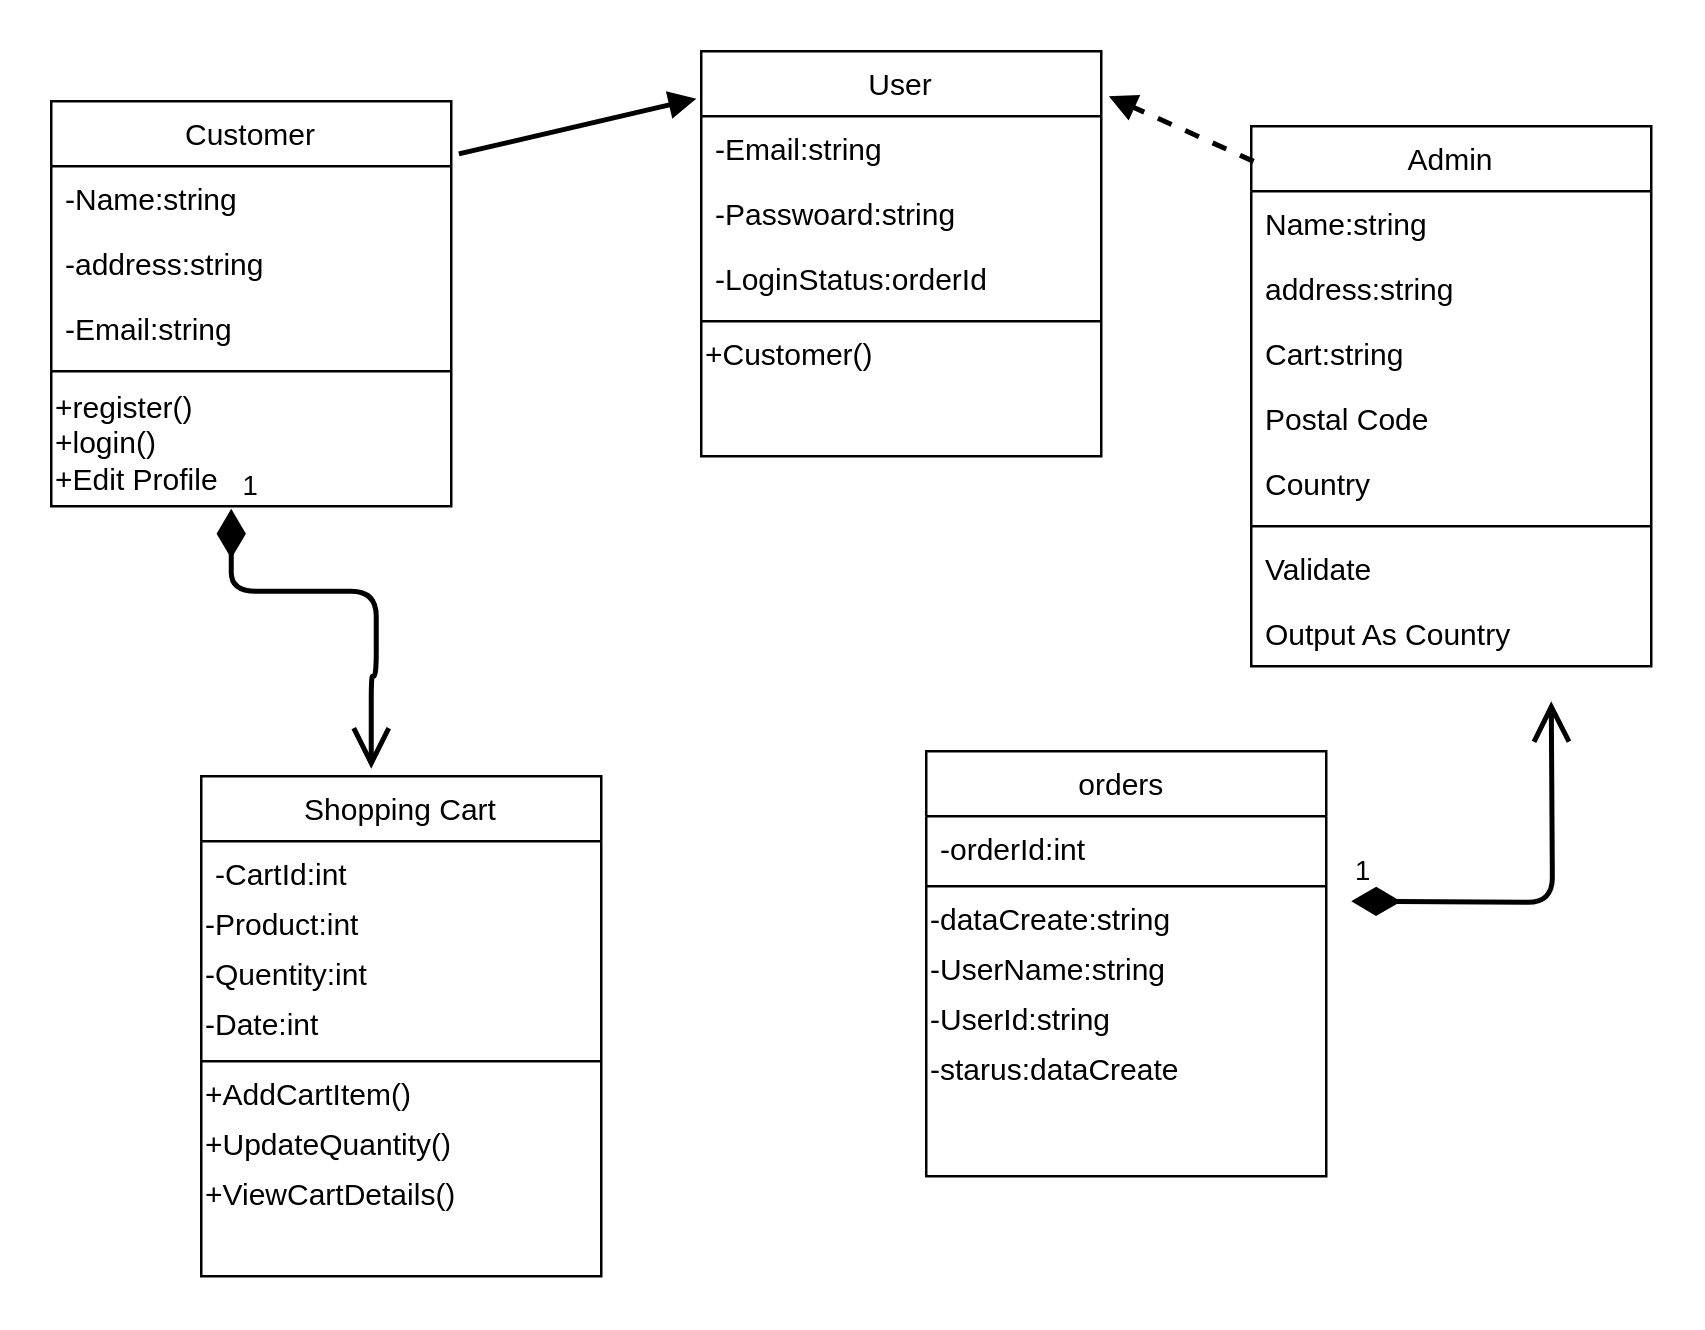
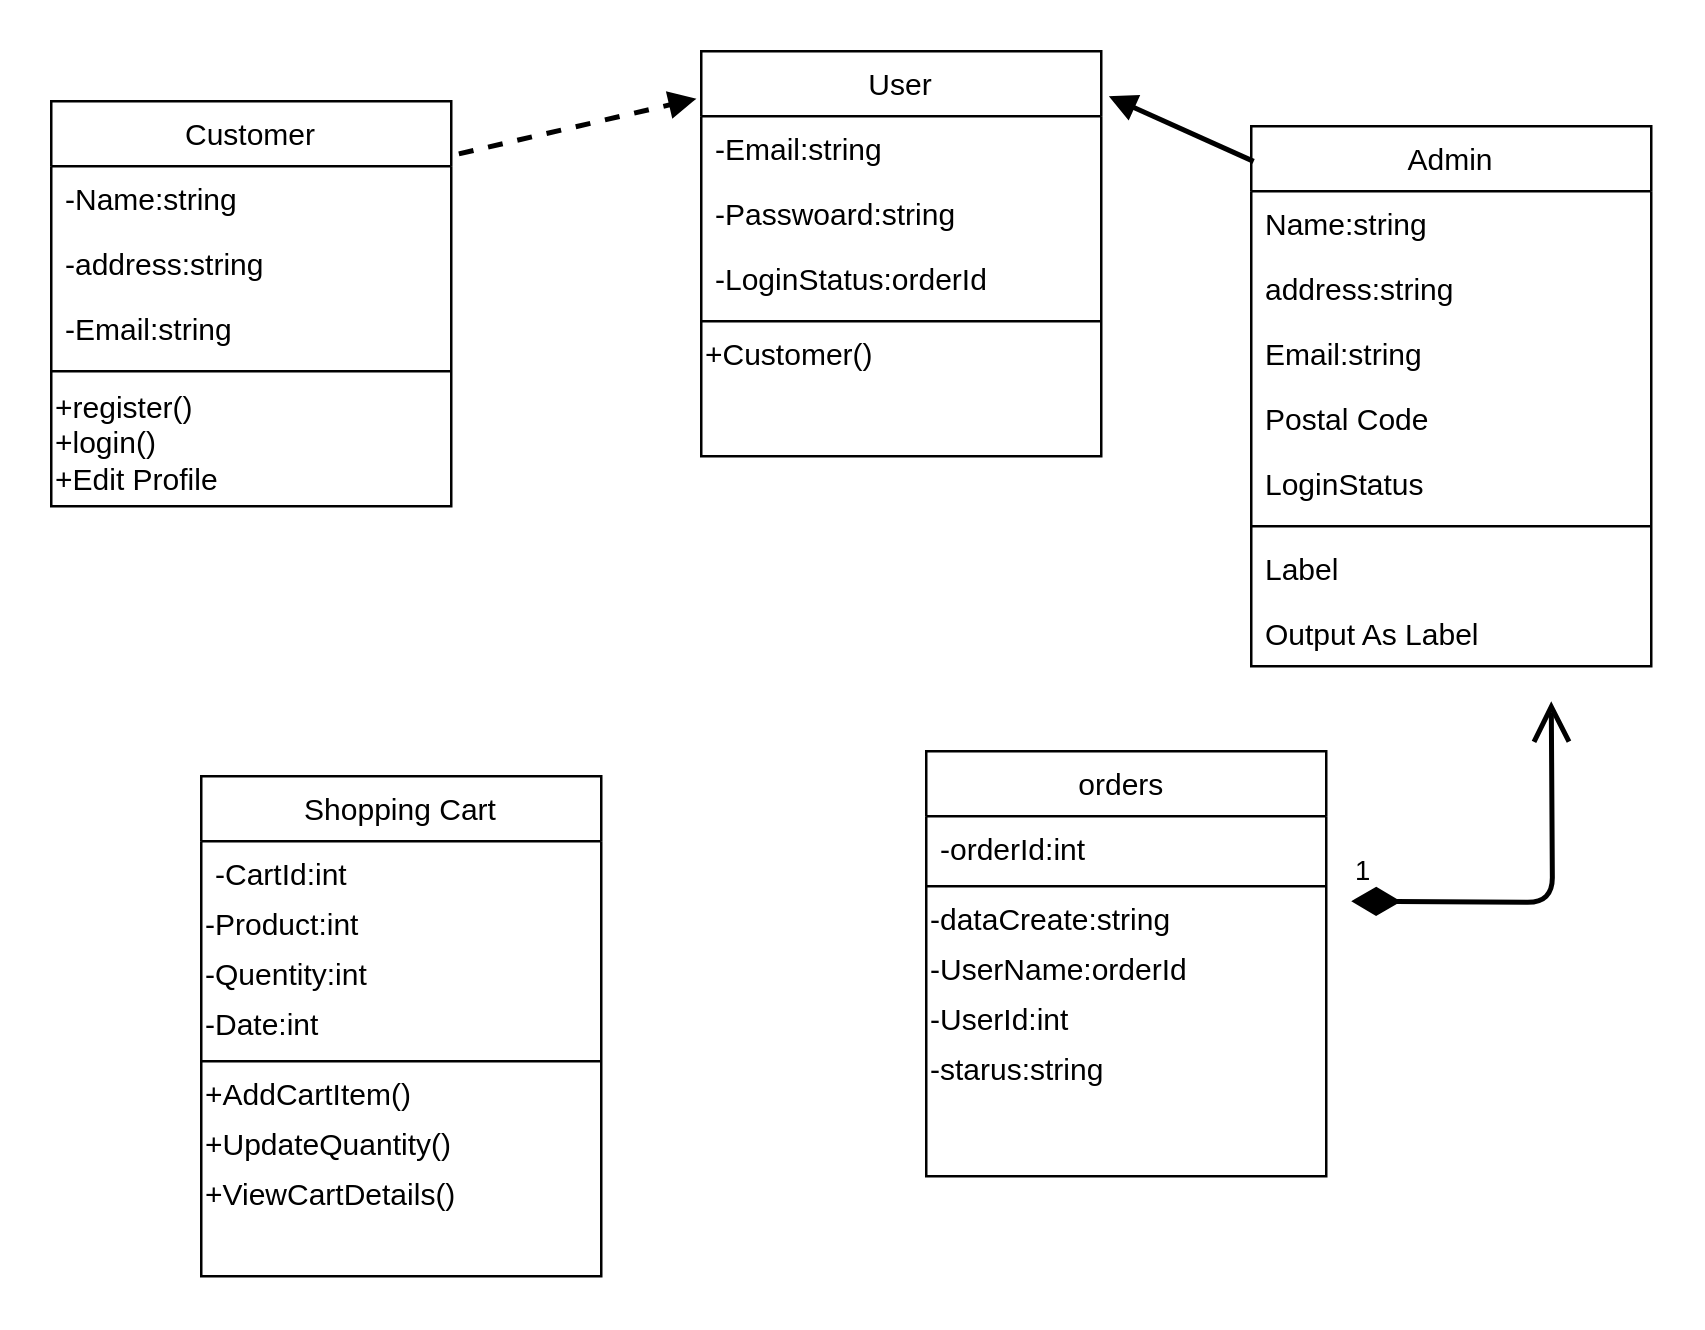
edge "Admin" -> "User": style dashed -> solid
edge "Customer" -> "User": style solid -> dashed
node "Cart:string": label "Cart:string" -> "Email:string"
node "Country": label "Country" -> "LoginStatus"
node "Validate": label "Validate" -> "Label"
edge "+register() +login() +Edit Profile" -- "Shopping Cart": removed, label "1"
node "Output As Country": label "Output As Country" -> "Output As Label"
node "-UserName:string": label "-UserName:string" -> "-UserName:orderId"
node "-UserId:string": label "-UserId:string" -> "-UserId:int"
node "-starus:dataCreate": label "-starus:dataCreate" -> "-starus:string"
